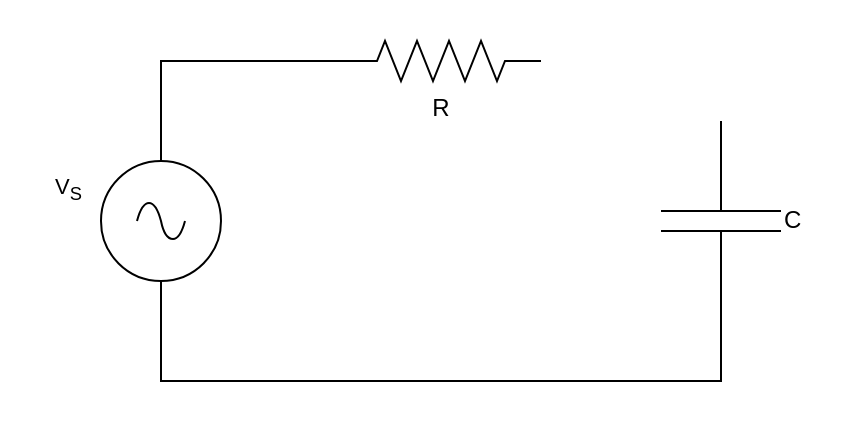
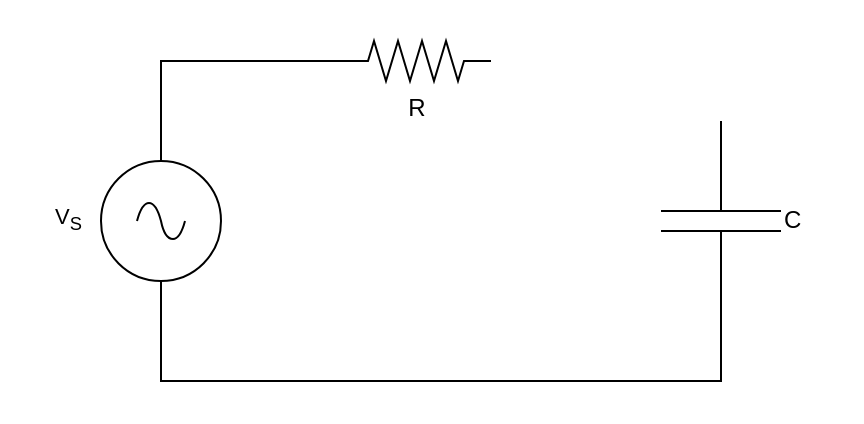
node "R": size 200x40 -> 150x40
node "VS": moved (64, 191) -> (64, 221)
